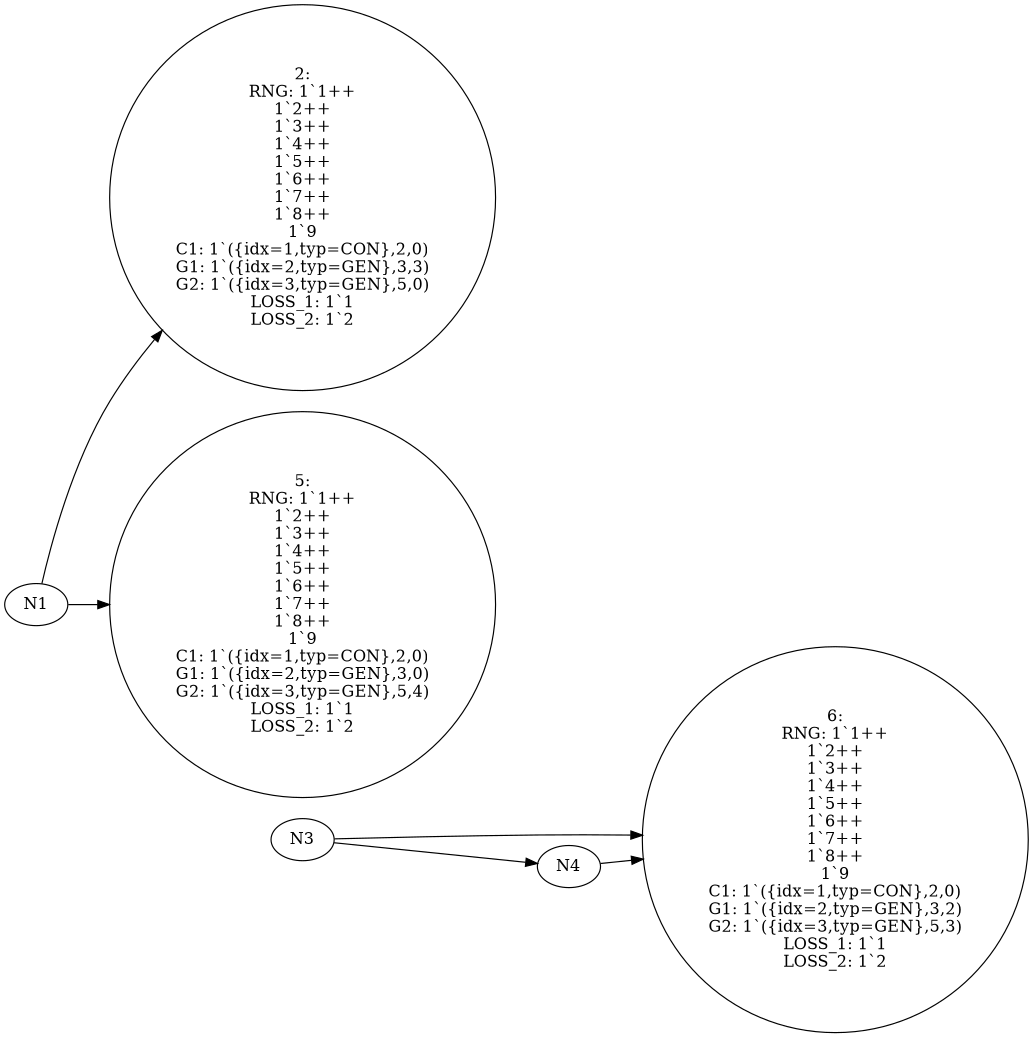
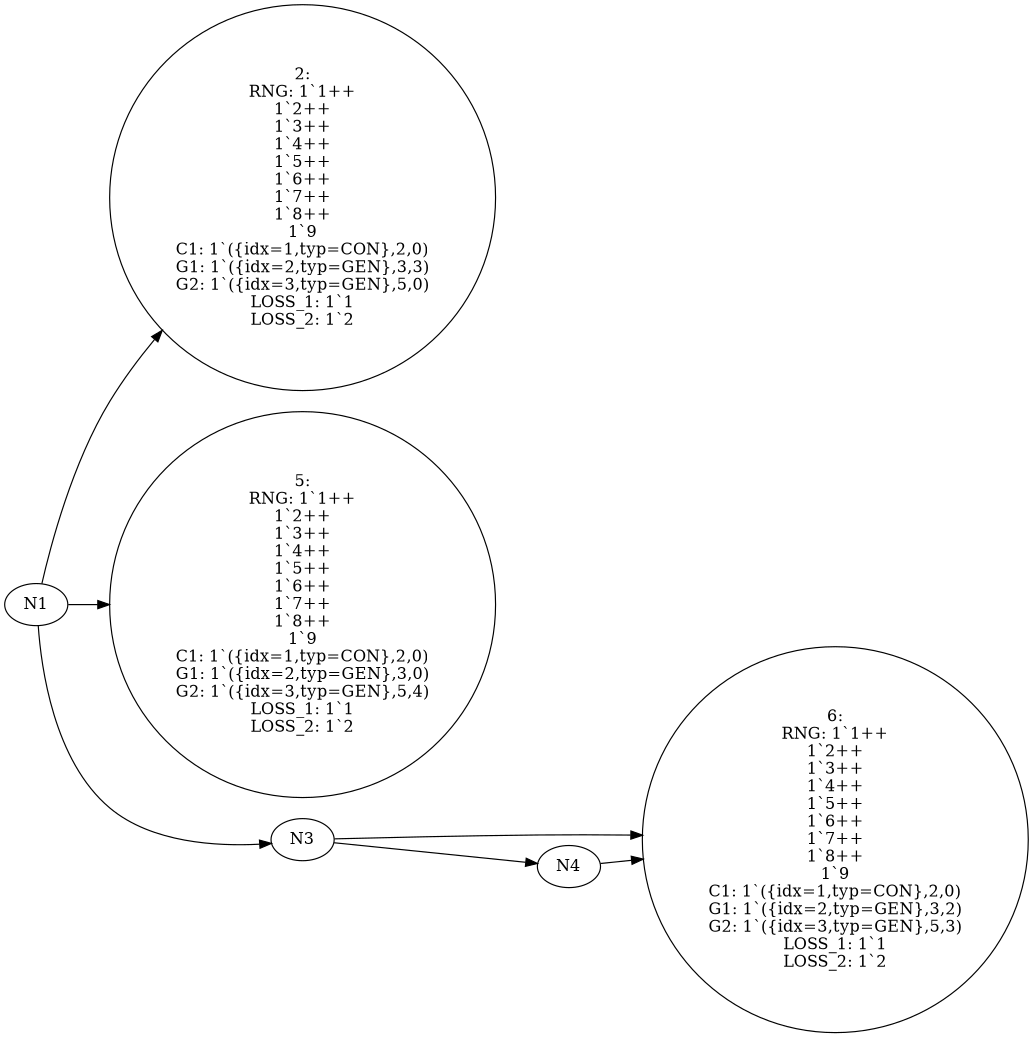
edge "N1" -> "N3": added
